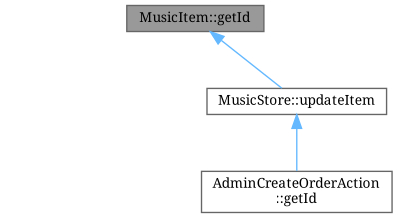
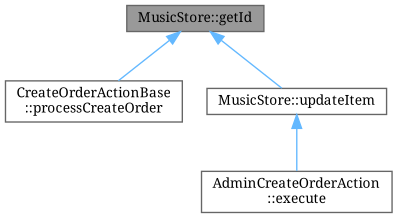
node "MusicItem::getId": label "MusicItem::getId" -> "MusicStore::getId"
node "CreateOrderActionBase ::processCreateOrder": added
node "AdminCreateOrderAction ::getId": label "AdminCreateOrderAction ::getId" -> "AdminCreateOrderAction ::execute"
